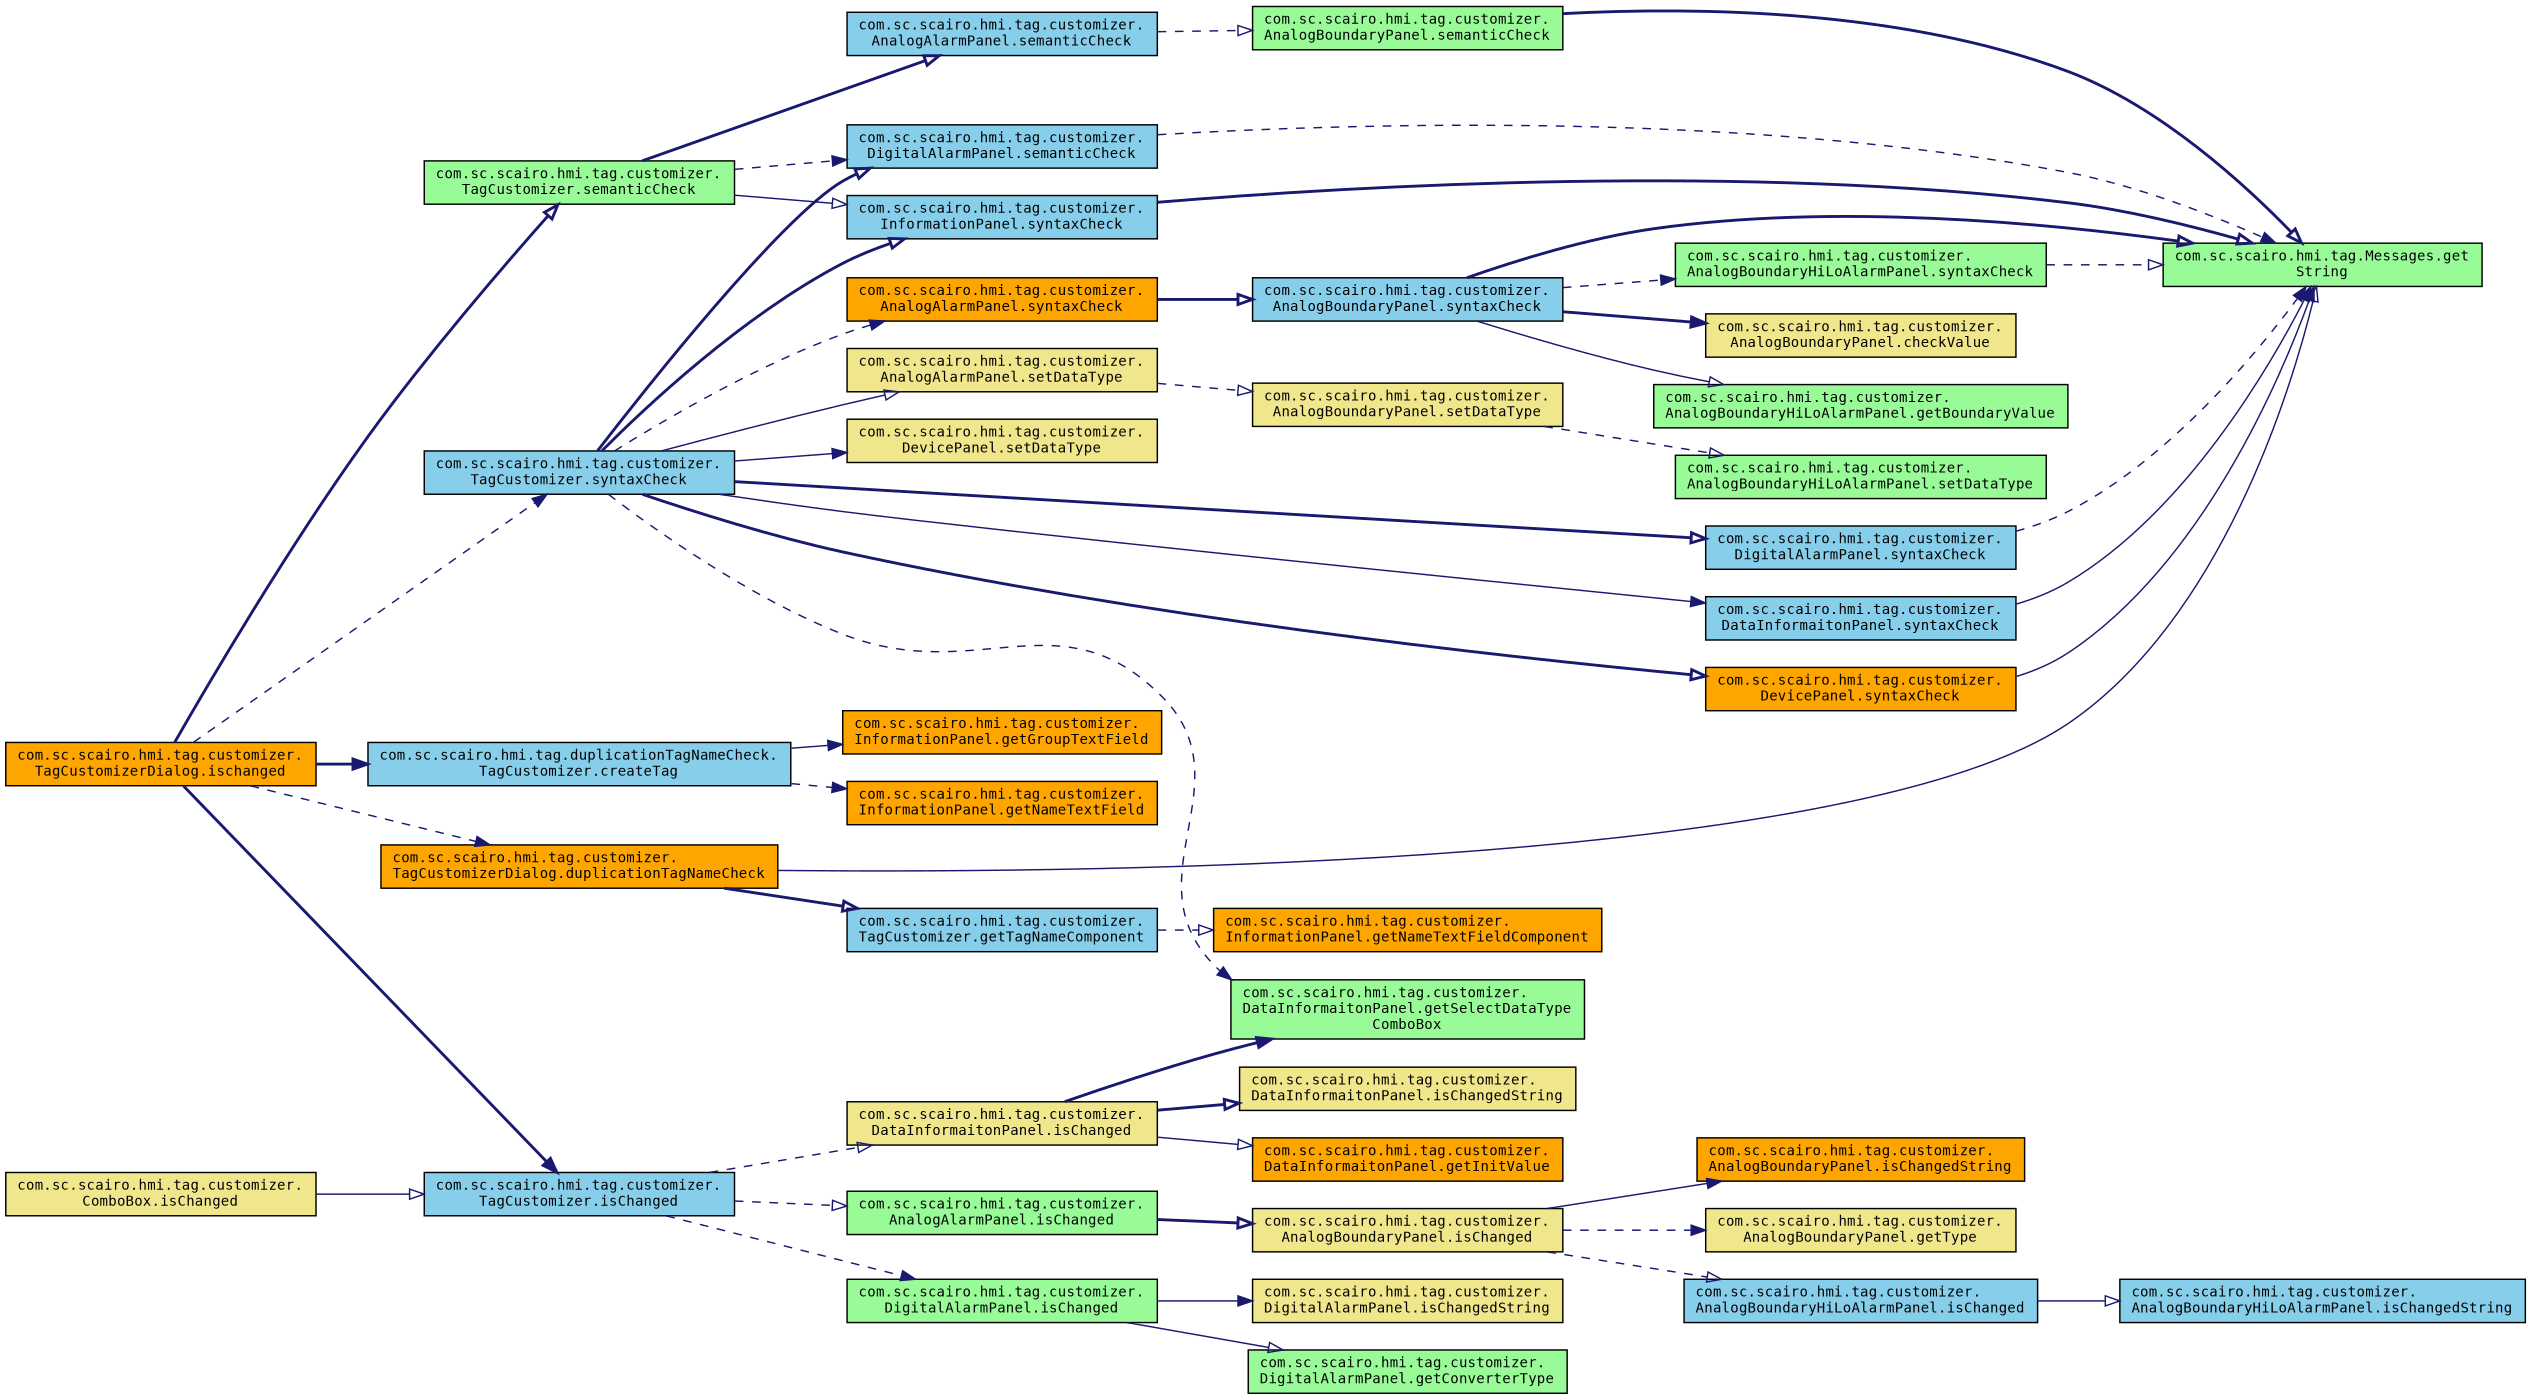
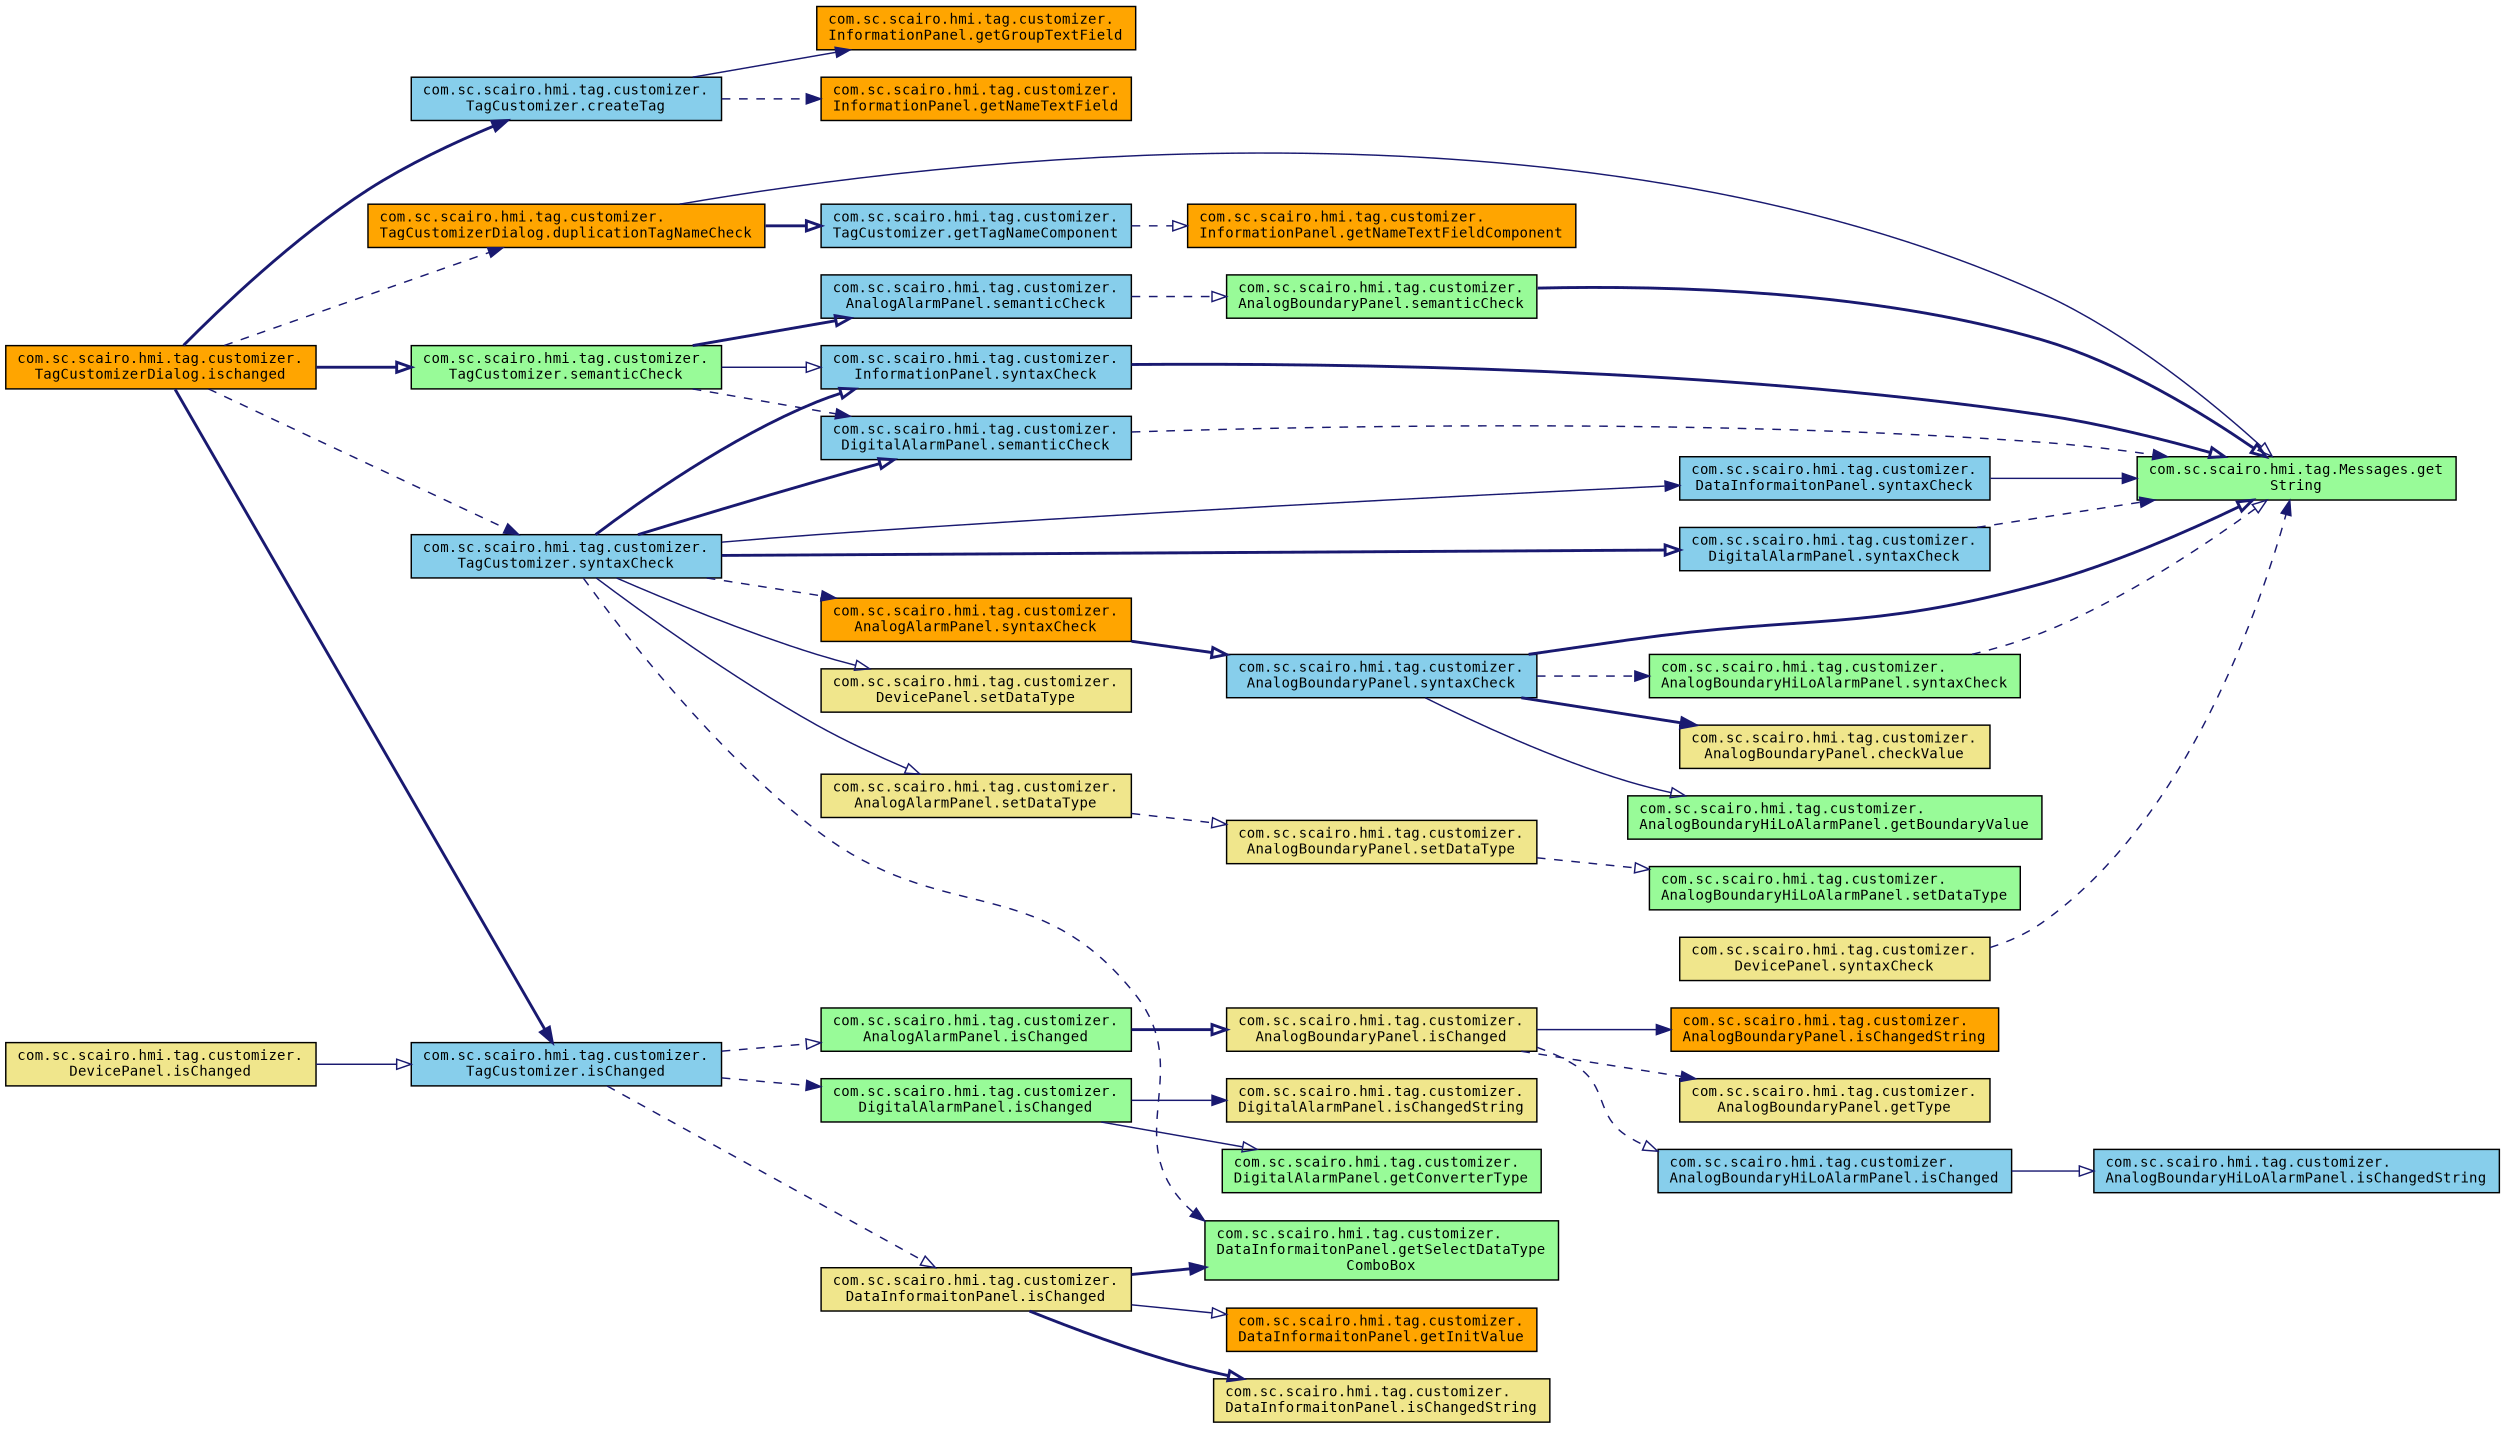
edge "com.sc.scairo.hmi.tag.customizer. TagCustomizer.syntaxCheck" -> "com.sc.scairo.hmi.tag.customizer. DevicePanel.setDataType": arrowhead normal -> onormal
edge "com.sc.scairo.hmi.tag.customizer. DevicePanel.syntaxCheck" -> "com.sc.scairo.hmi.tag.Messages.get String": style solid -> dashed
edge "com.sc.scairo.hmi.tag.customizer. TagCustomizer.syntaxCheck" -> "com.sc.scairo.hmi.tag.customizer. DevicePanel.syntaxCheck": removed
node "com.sc.scairo.hmi.tag.customizer. DevicePanel.syntaxCheck": fillcolor orange -> khaki
node "com.sc.scairo.hmi.tag.duplicationTagNameCheck. TagCustomizer.createTag": label "com.sc.scairo.hmi.tag.duplicationTagNameCheck. TagCustomizer.createTag" -> "com.sc.scairo.hmi.tag.customizer. TagCustomizer.createTag"
node "com.sc.scairo.hmi.tag.customizer. ComboBox.isChanged": label "com.sc.scairo.hmi.tag.customizer. ComboBox.isChanged" -> "com.sc.scairo.hmi.tag.customizer. DevicePanel.isChanged"
